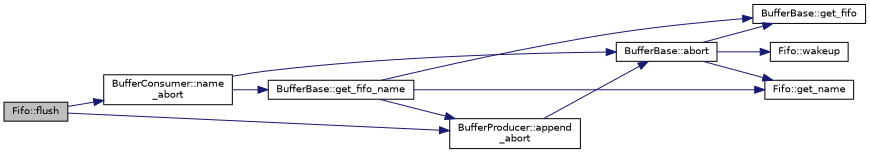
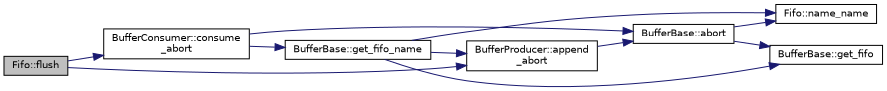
node "Fifo::wakeup": removed
node "BufferConsumer::name _abort": label "BufferConsumer::name _abort" -> "BufferConsumer::consume _abort"
node "Fifo::get_name": label "Fifo::get_name" -> "Fifo::name_name"
